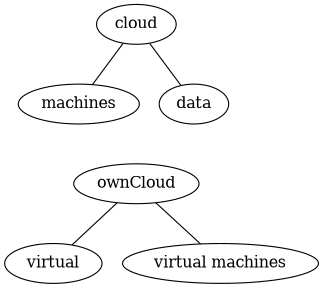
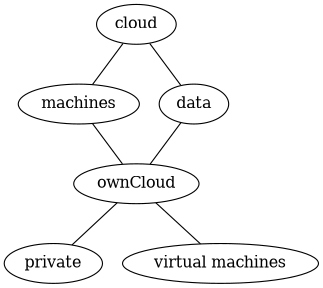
edge "data" -- "ownCloud": added
edge "machines" -- "ownCloud": added
node "virtual": label "virtual" -> "private"
